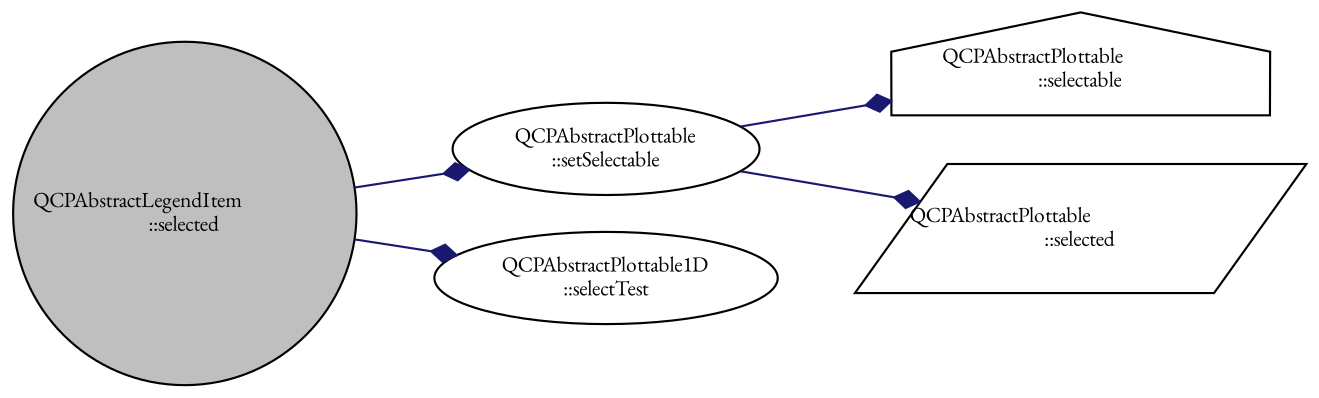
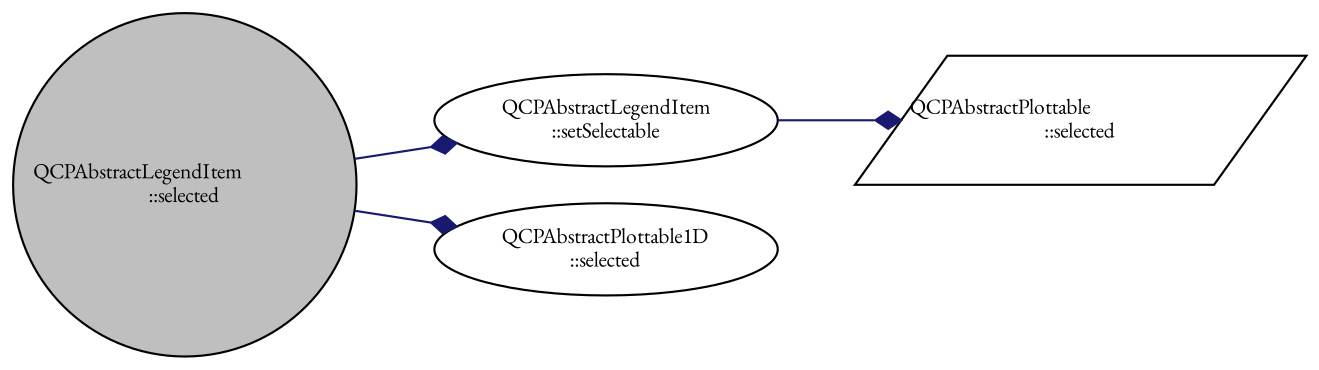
node "QCPAbstractPlottable ::selectable": removed
node "QCPAbstractPlottable ::setSelectable": label "QCPAbstractPlottable ::setSelectable" -> "QCPAbstractLegendItem ::setSelectable"
node "QCPAbstractPlottable1D ::selectTest": label "QCPAbstractPlottable1D ::selectTest" -> "QCPAbstractPlottable1D ::selected"
